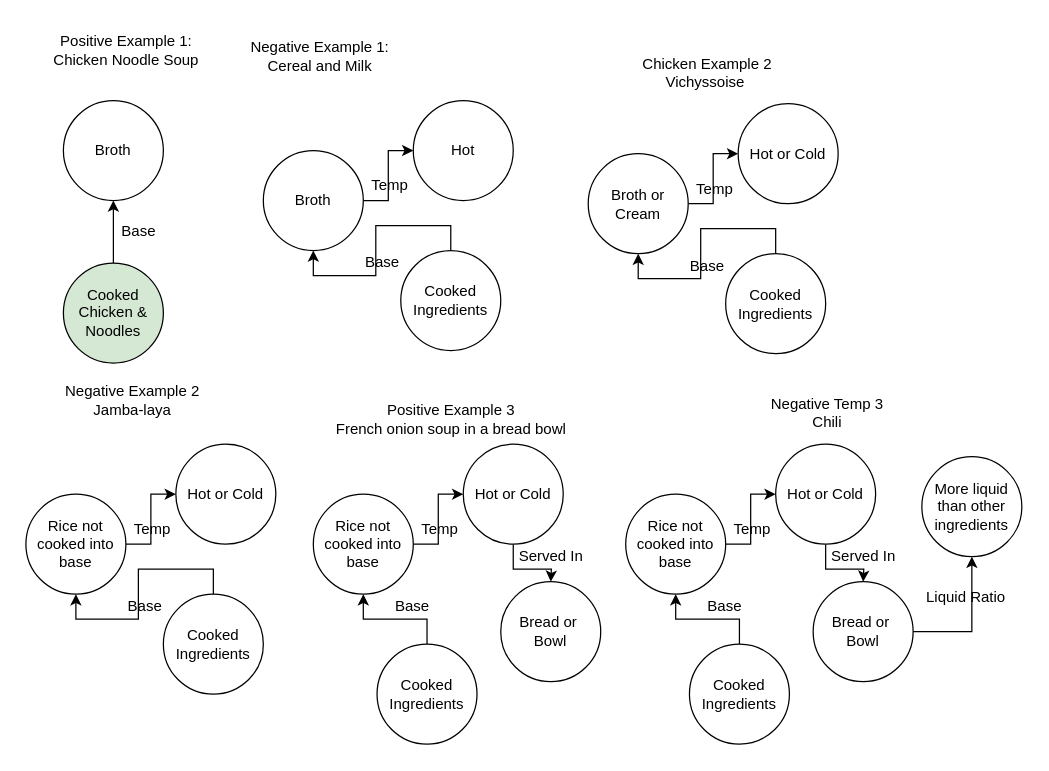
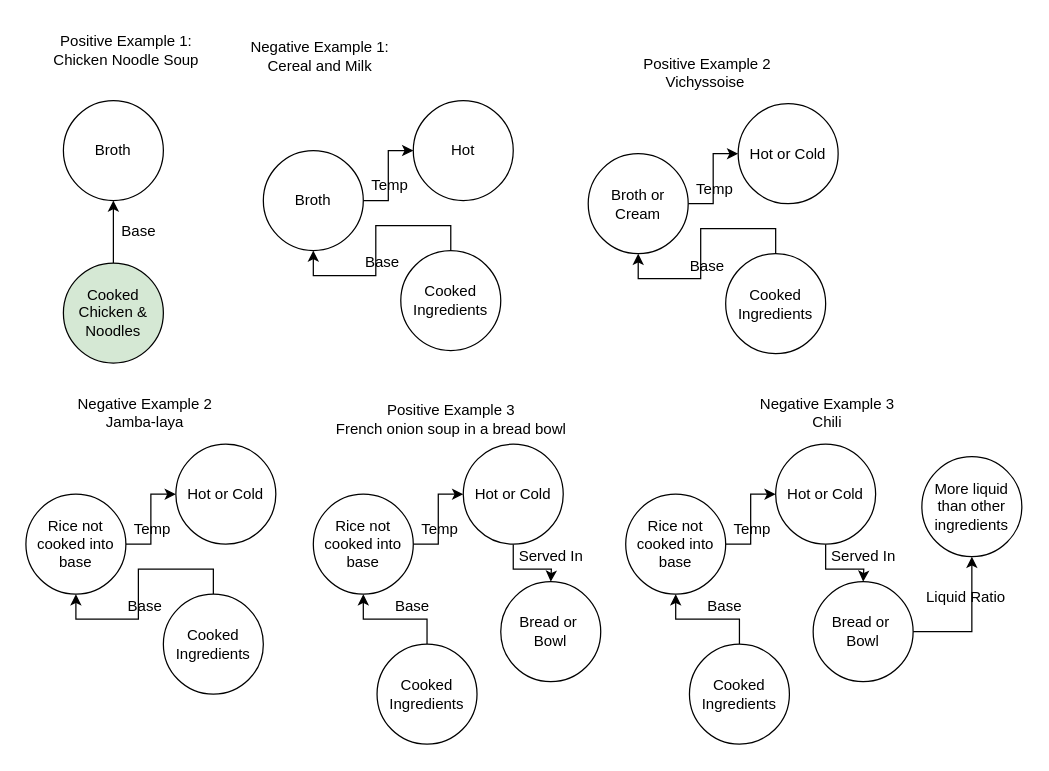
node "Chicken Example 2 Vichyssoise": label "Chicken Example 2 Vichyssoise" -> "Positive Example 2 Vichyssoise"
node "Negative Example 2 Jamba-laya": moved (132, 401) -> (144, 413)
node "Negative Temp 3 Chili": label "Negative Temp 3 Chili" -> "Negative Example 3 Chili"
